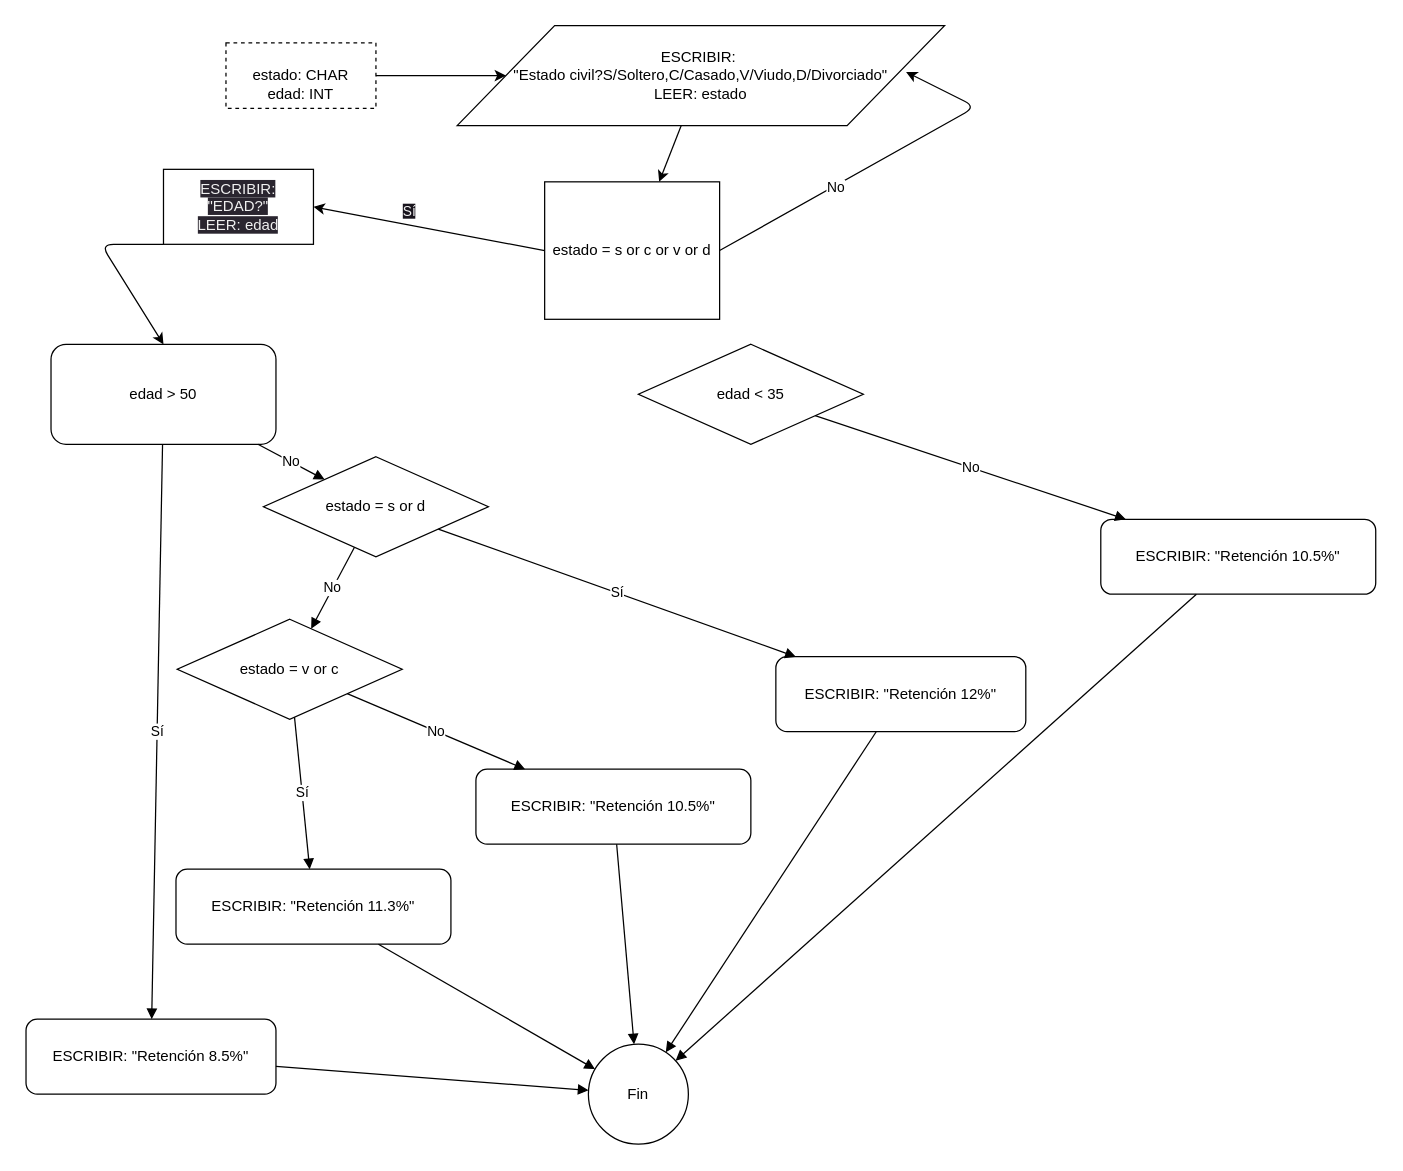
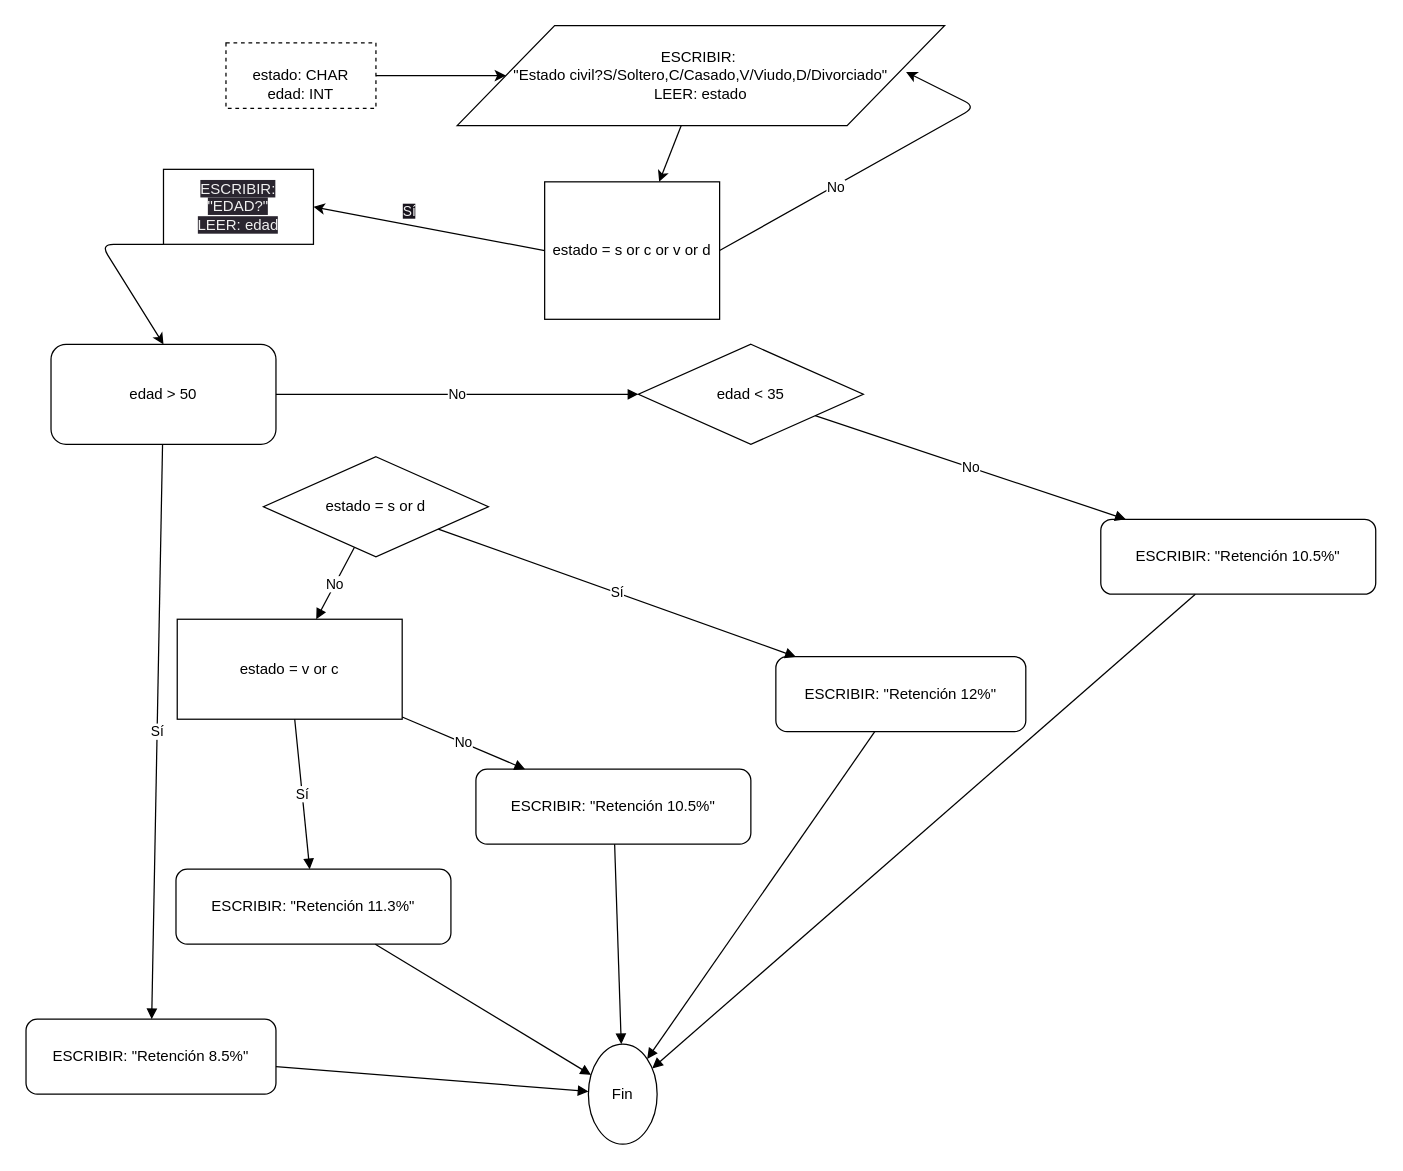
edge "edad > 50" -> "estado = s or d": now "edad > 50" -> "edad < 35"
node "estado = v or c": shape diamond -> rectangle
node "Fin": size 100x100 -> 69x100
